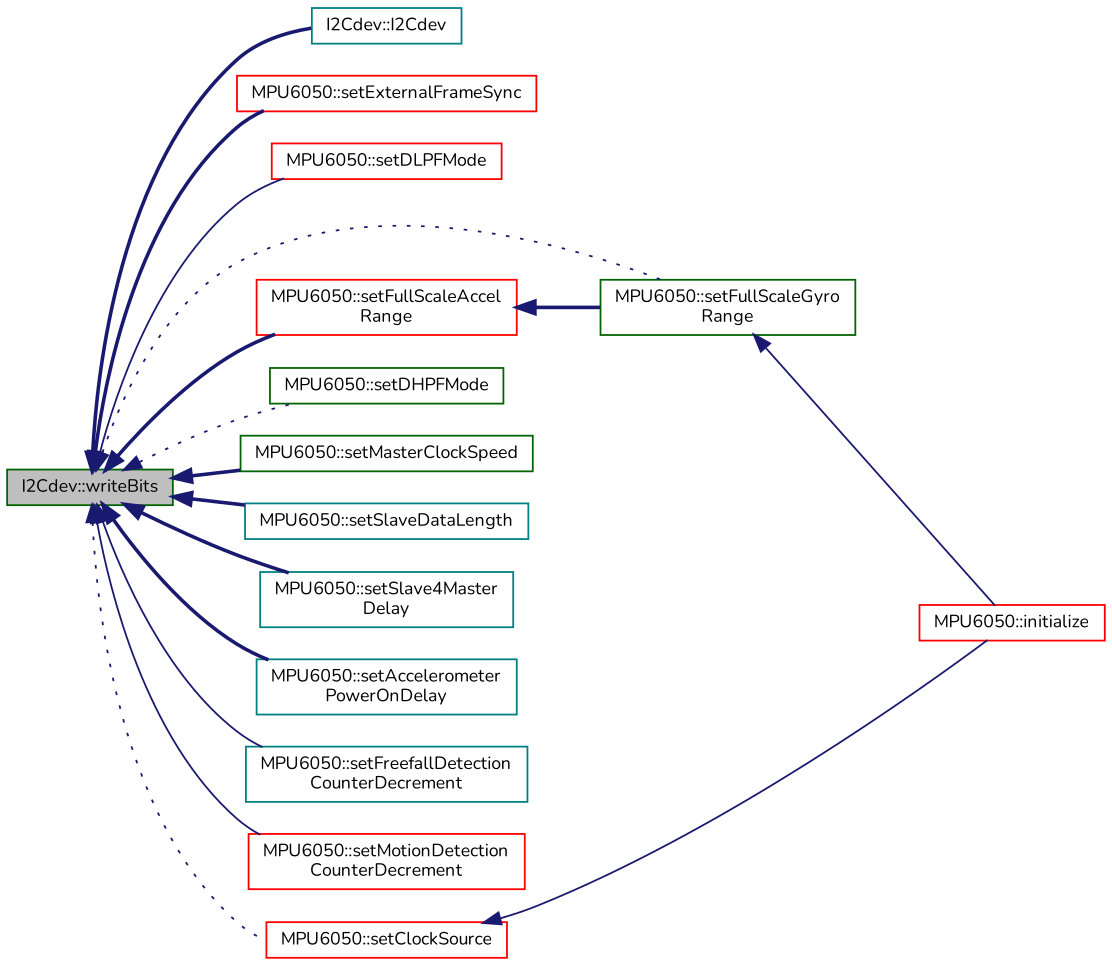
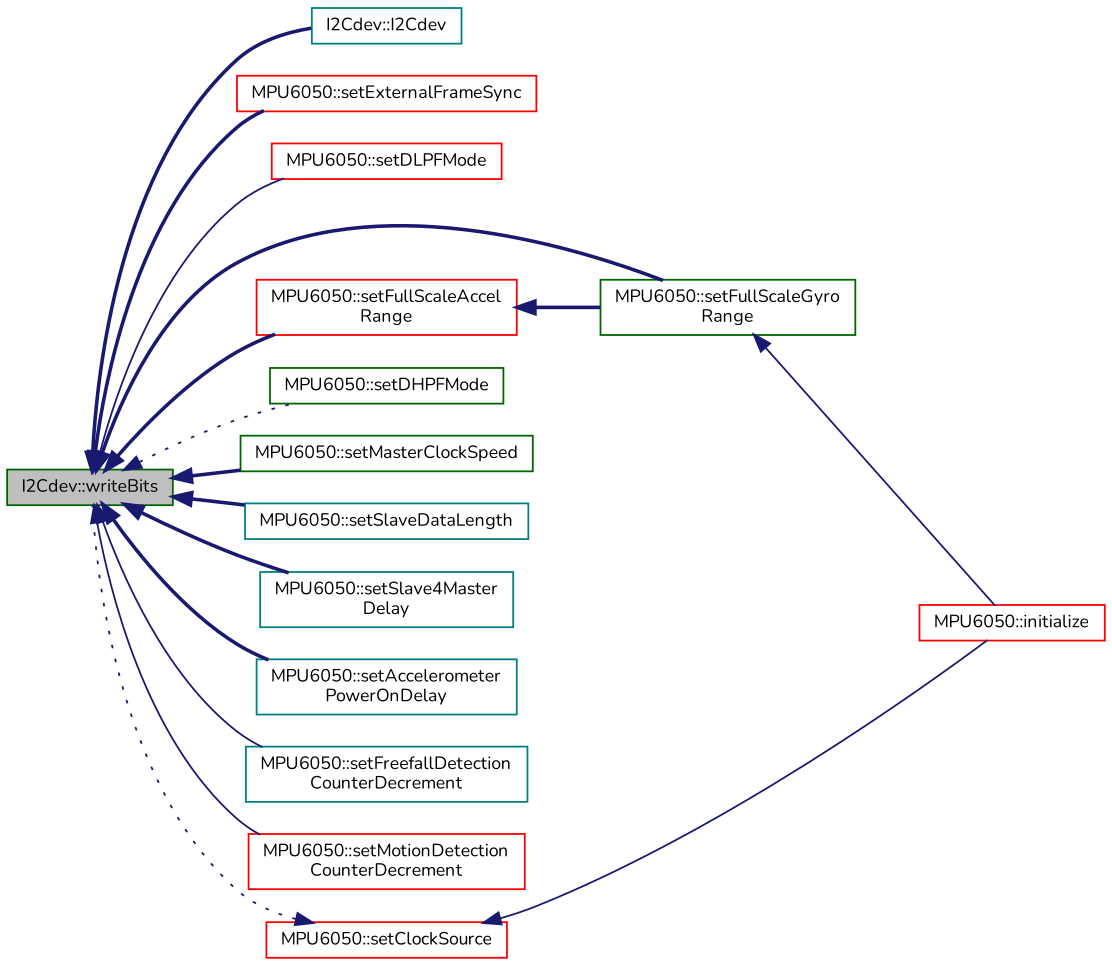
edge "MPU6050::setFullScaleGyro Range" -> "I2Cdev::writeBits": style dotted -> bold
edge "MPU6050::setClockSource" -> "I2Cdev::writeBits": reversed
